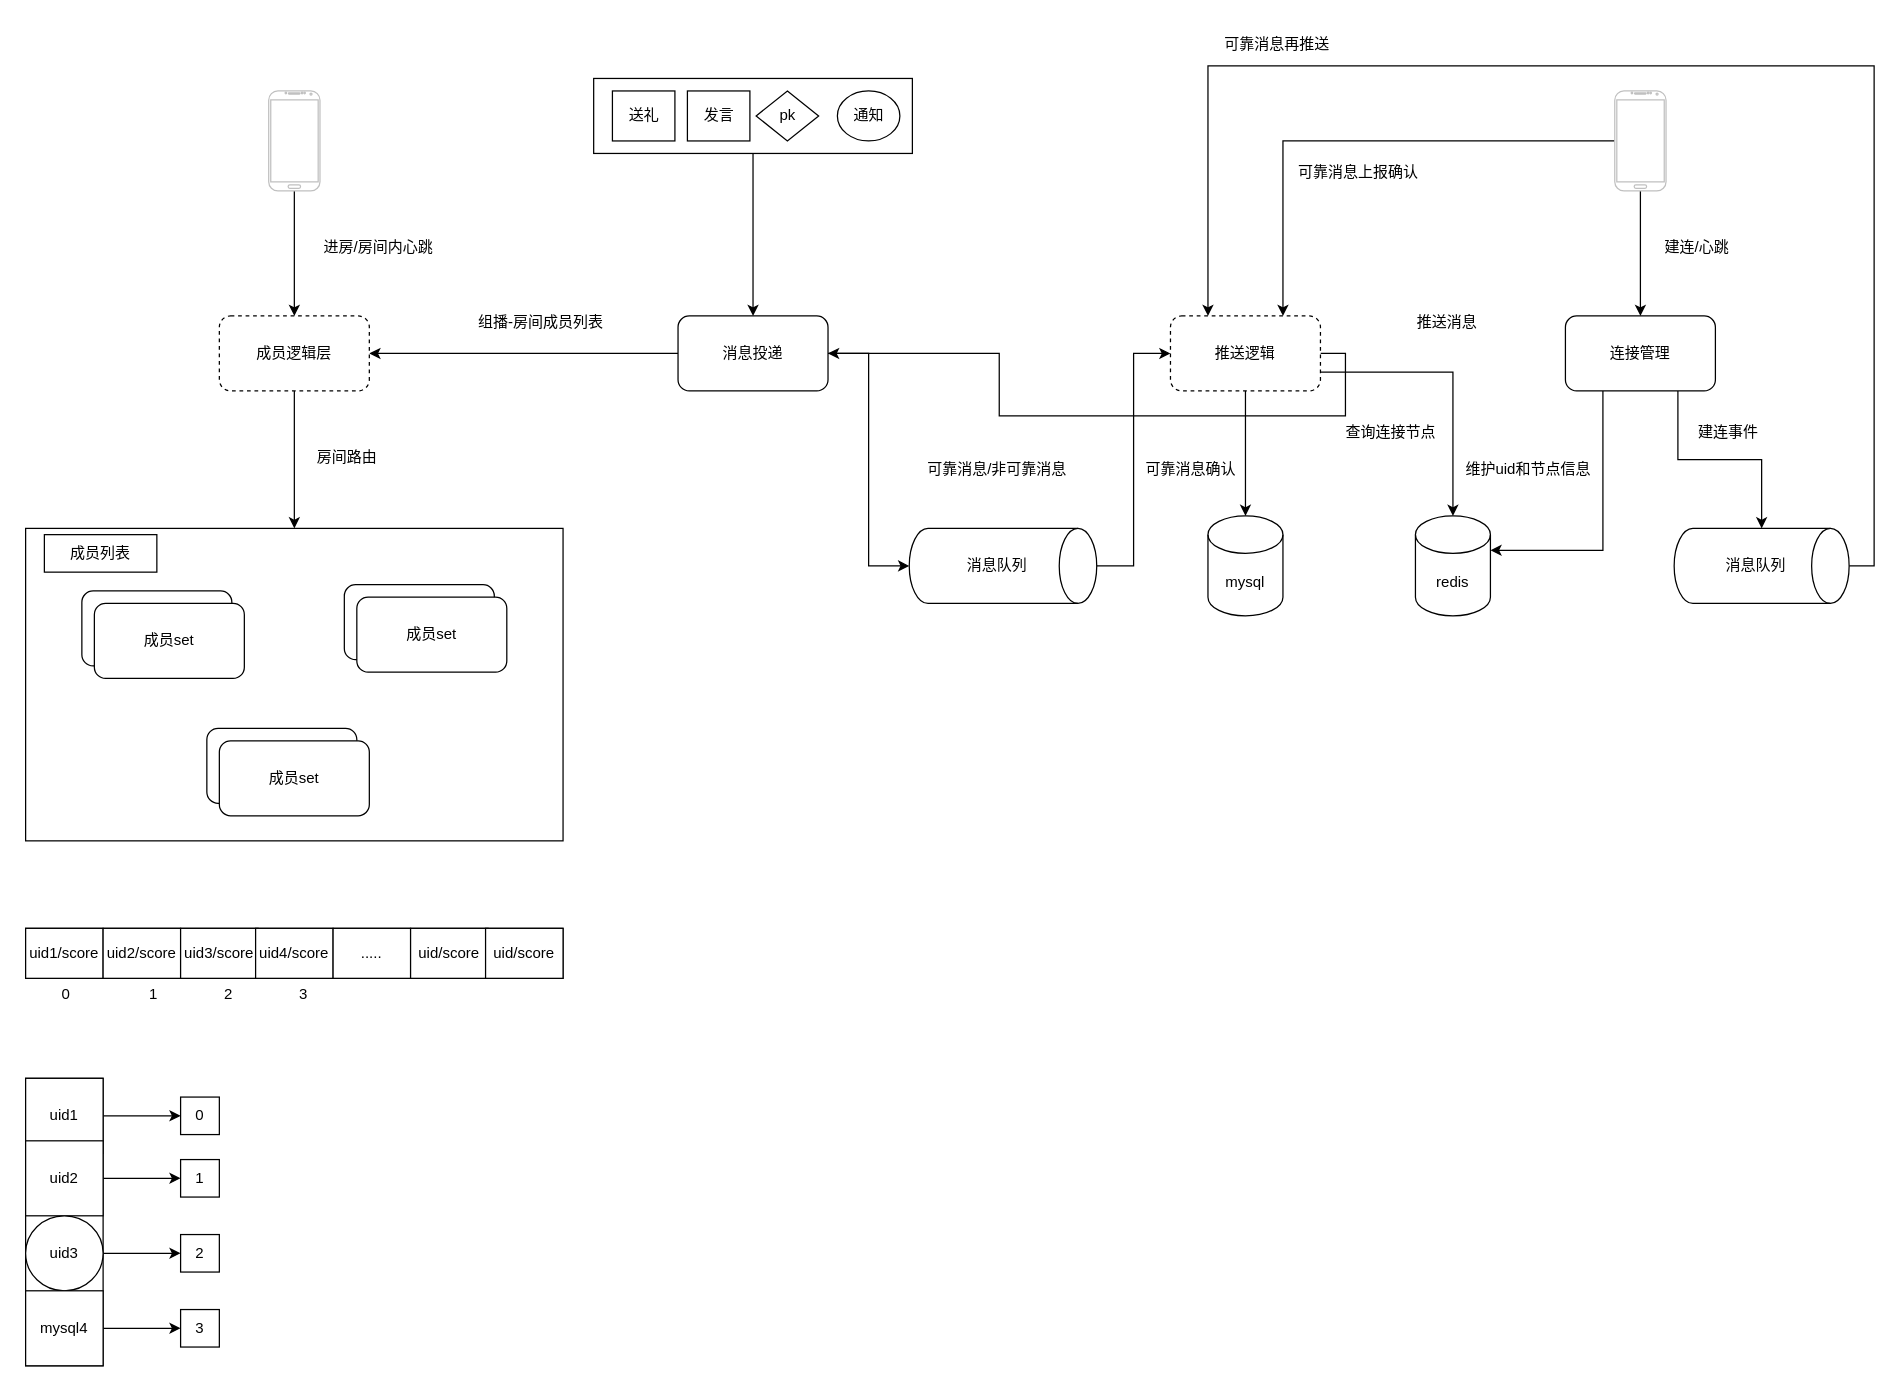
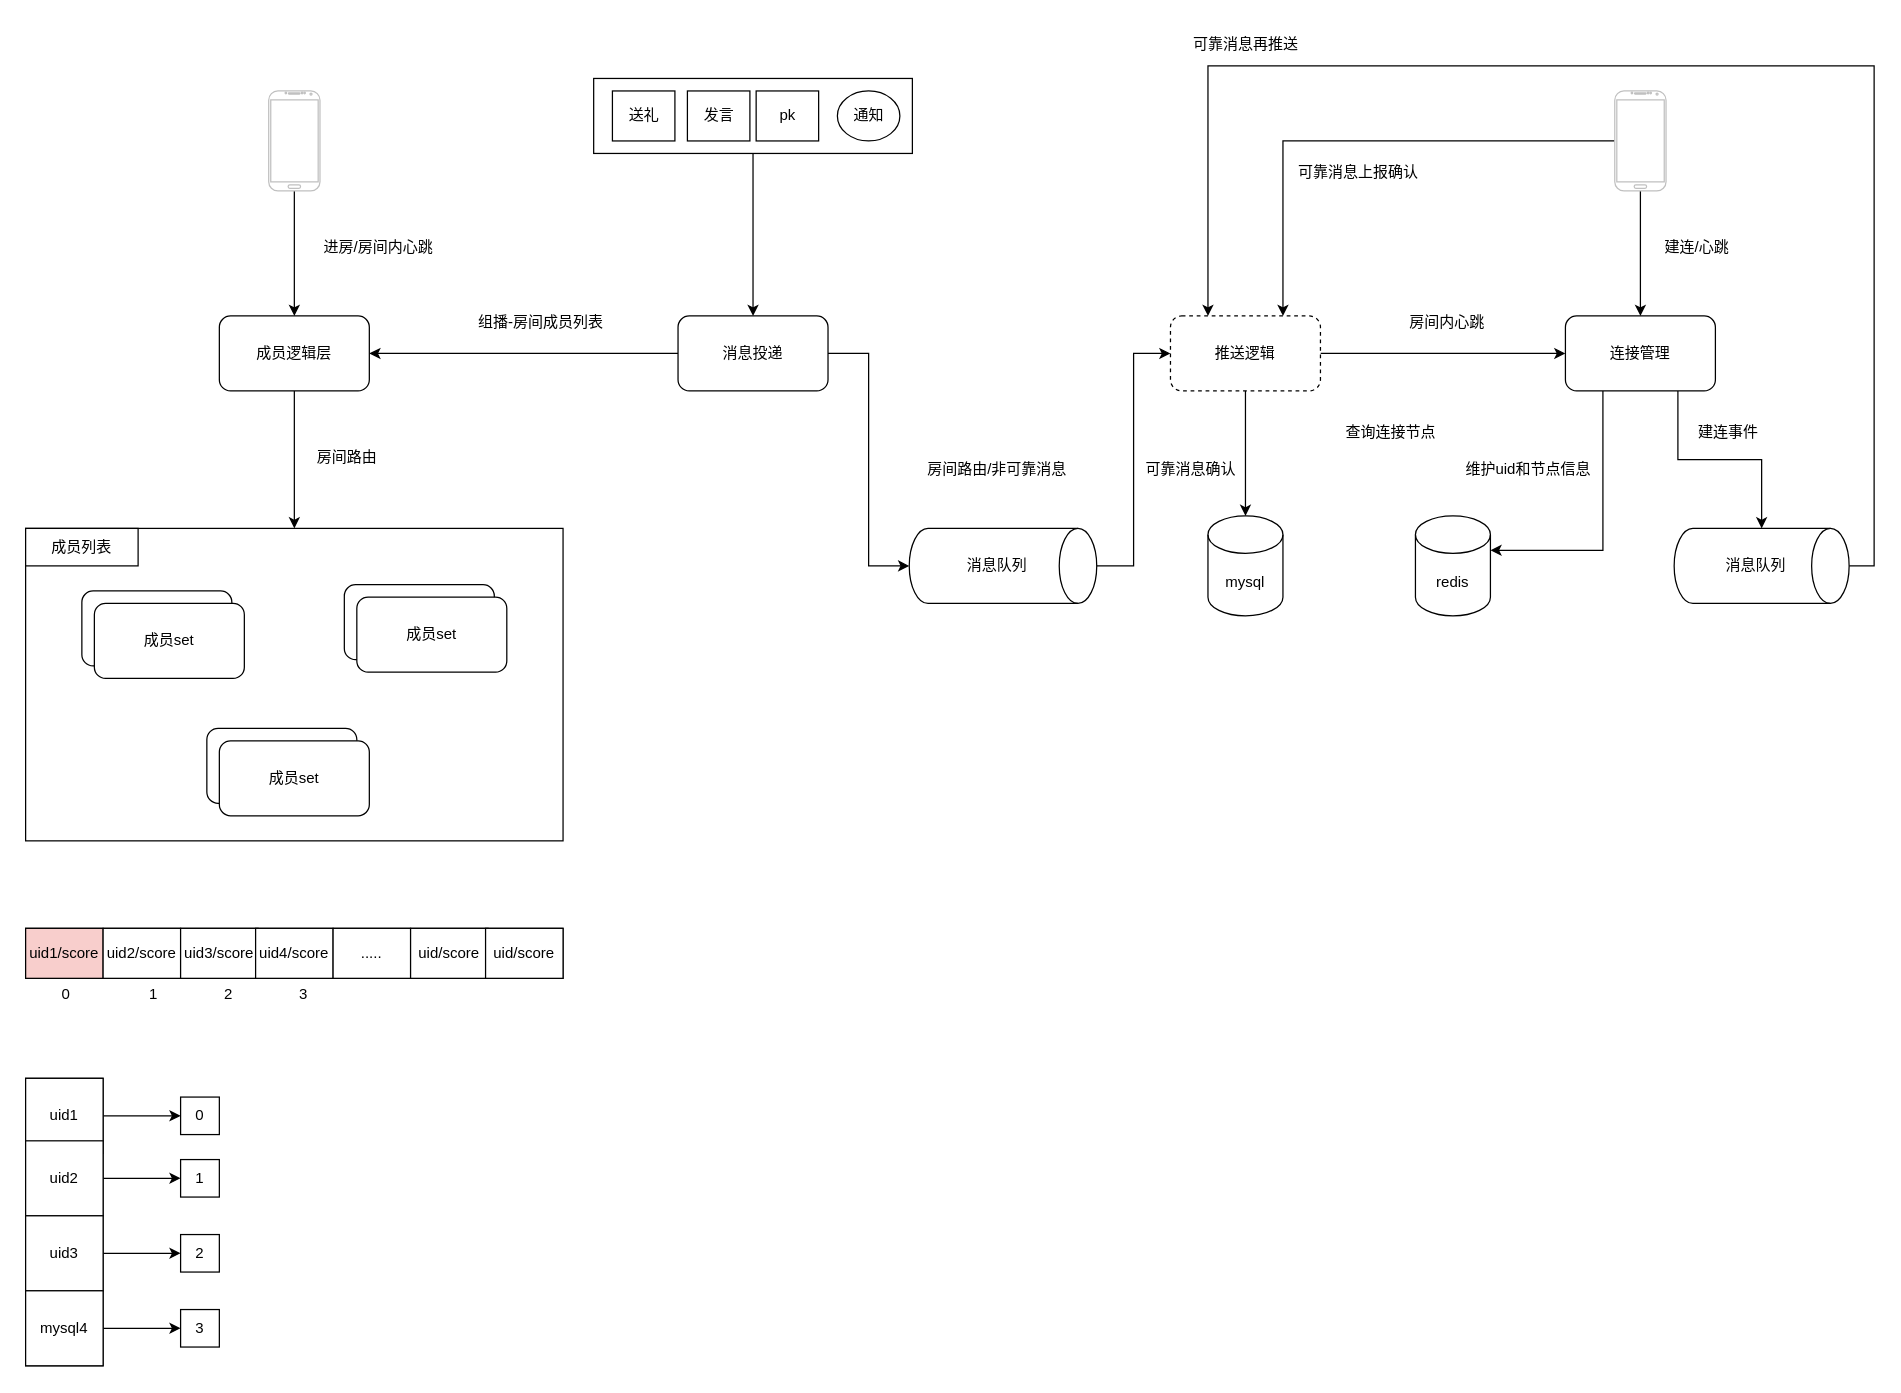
node "可靠消息再推送": moved (1277, 44) -> (1246, 44)
node "pk": shape diamond -> rectangle
node "推送消息": label "推送消息" -> "房间内心跳"
node "成员逻辑层": style dashed -> solid
edge "推送逻辑" -> "redis": removed
edge "推送逻辑" -> "消息投递": now "推送逻辑" -> "连接管理"
node "可靠消息/非可靠消息": label "可靠消息/非可靠消息" -> "房间路由/非可靠消息"
node "成员列表": moved (101, 553) -> (82, 547)
node "uid1/score": fillcolor #ffffff -> #f8cecc
node "uid3": shape ellipse -> rectangle
